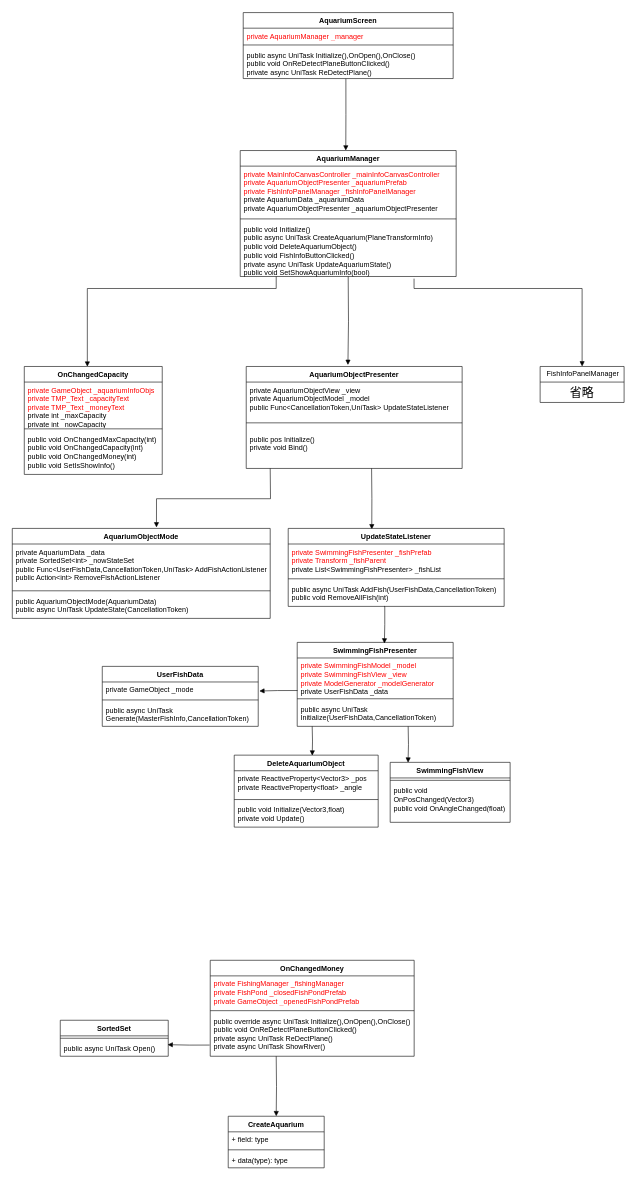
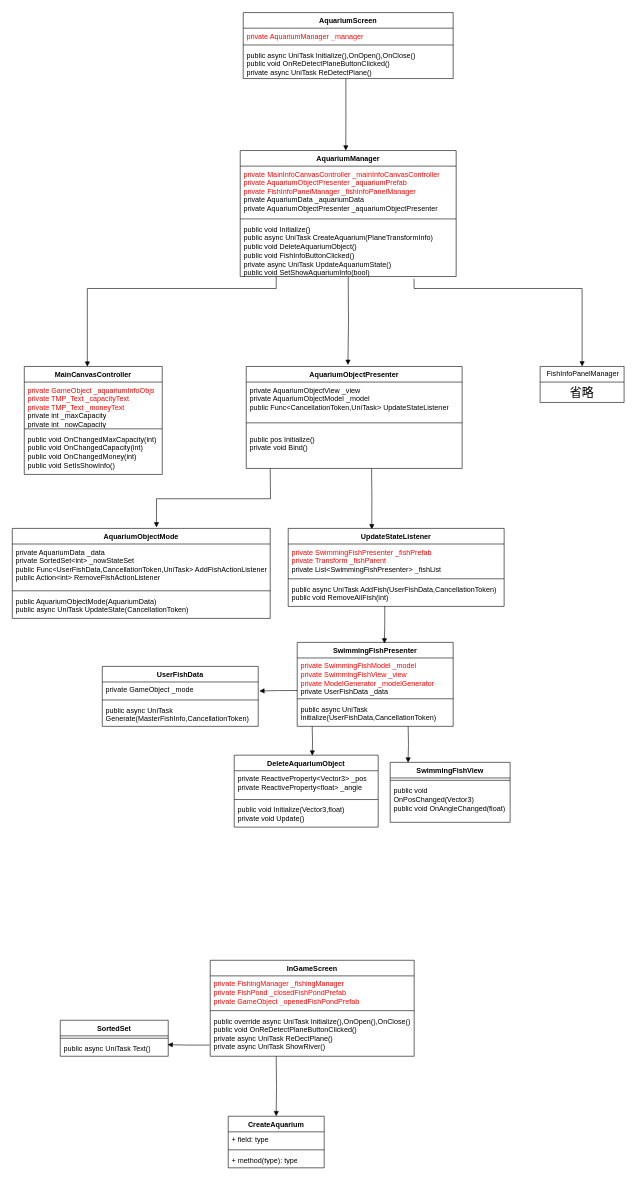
node "OnChangedCapacity": label "OnChangedCapacity" -> "MainCanvasController"
node "OnChangedMoney": label "OnChangedMoney" -> "InGameScreen"
node "public async UniTask Open()": label "public async UniTask Open()" -> "public async UniTask Text()"
node "+ data(type): type": label "+ data(type): type" -> "+ method(type): type"
